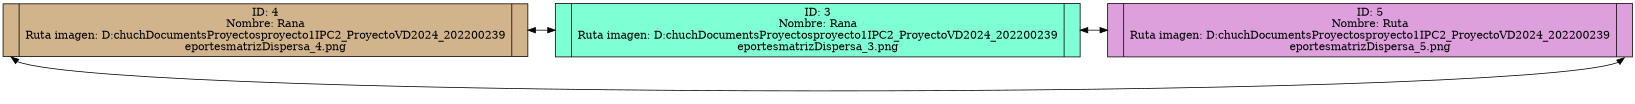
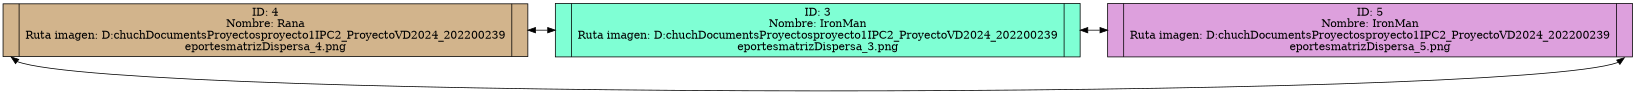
node "ID: 3": text "Nombre: Rana" -> "Nombre: IronMan"
node "ID: 5": text "Nombre: Ruta" -> "Nombre: IronMan"
